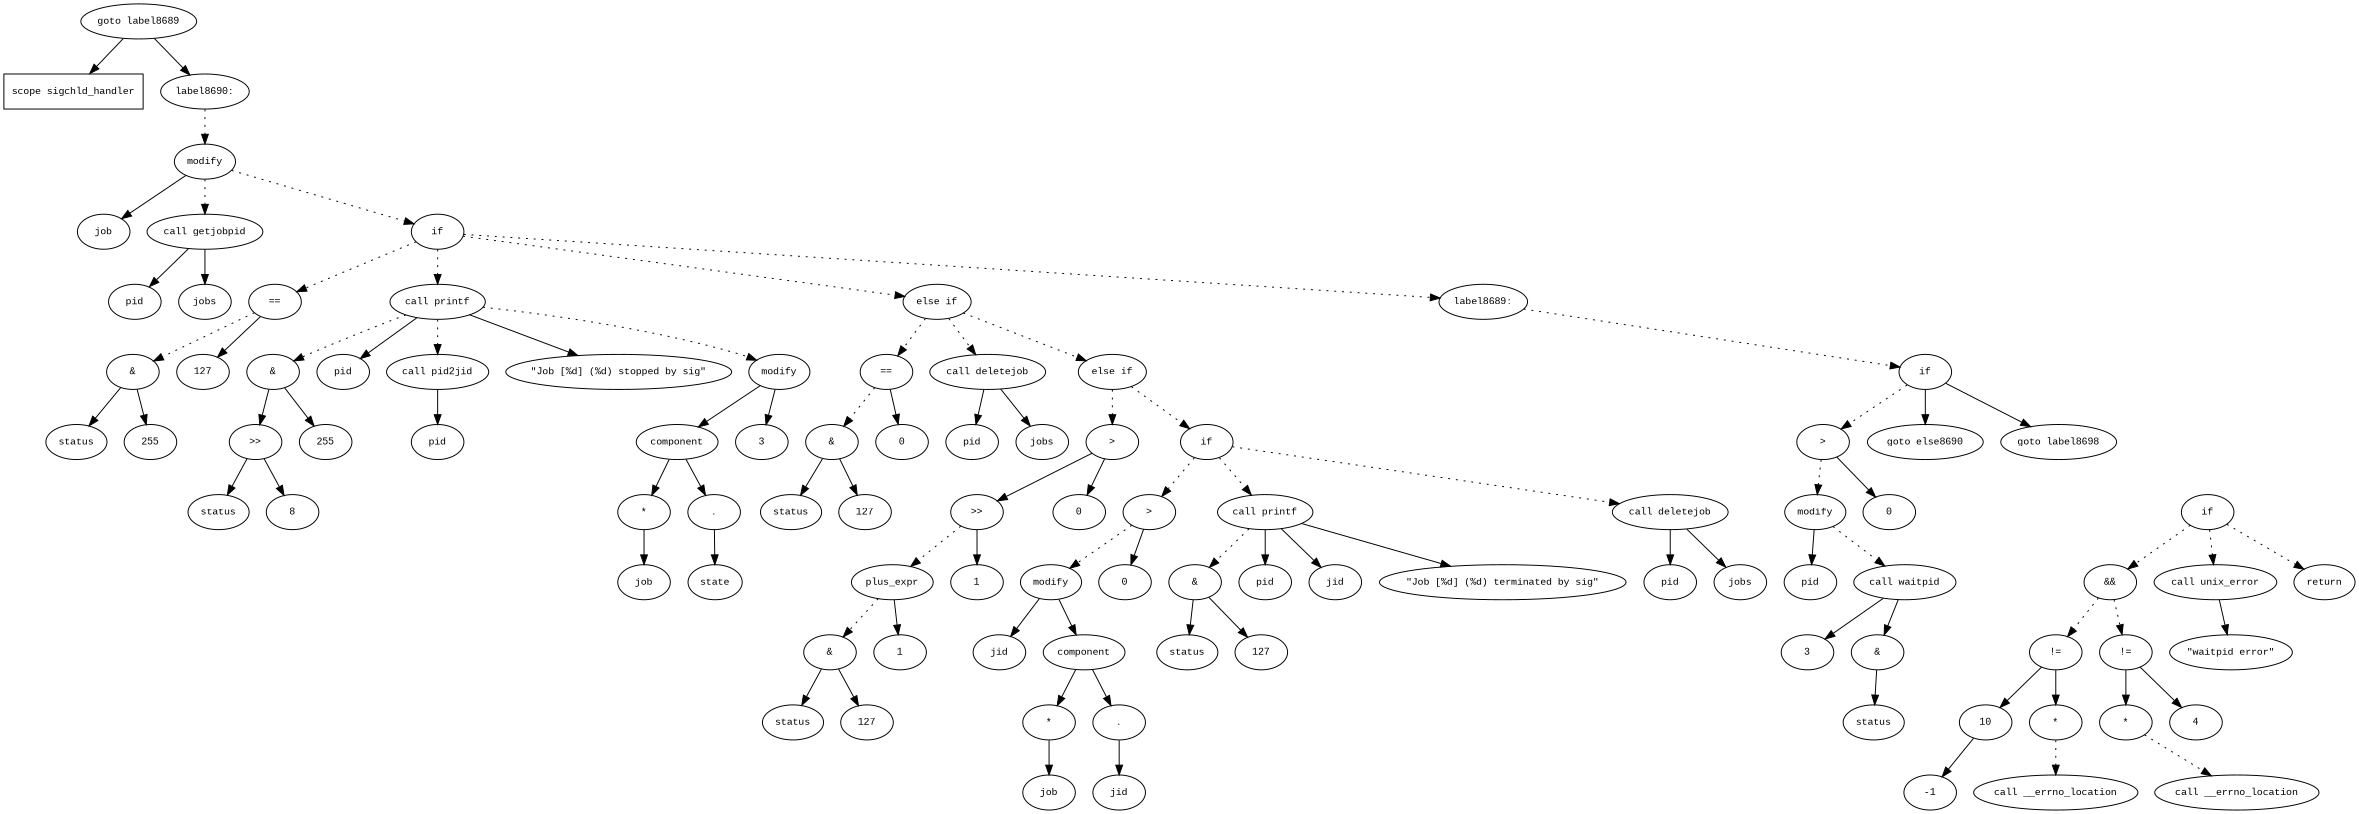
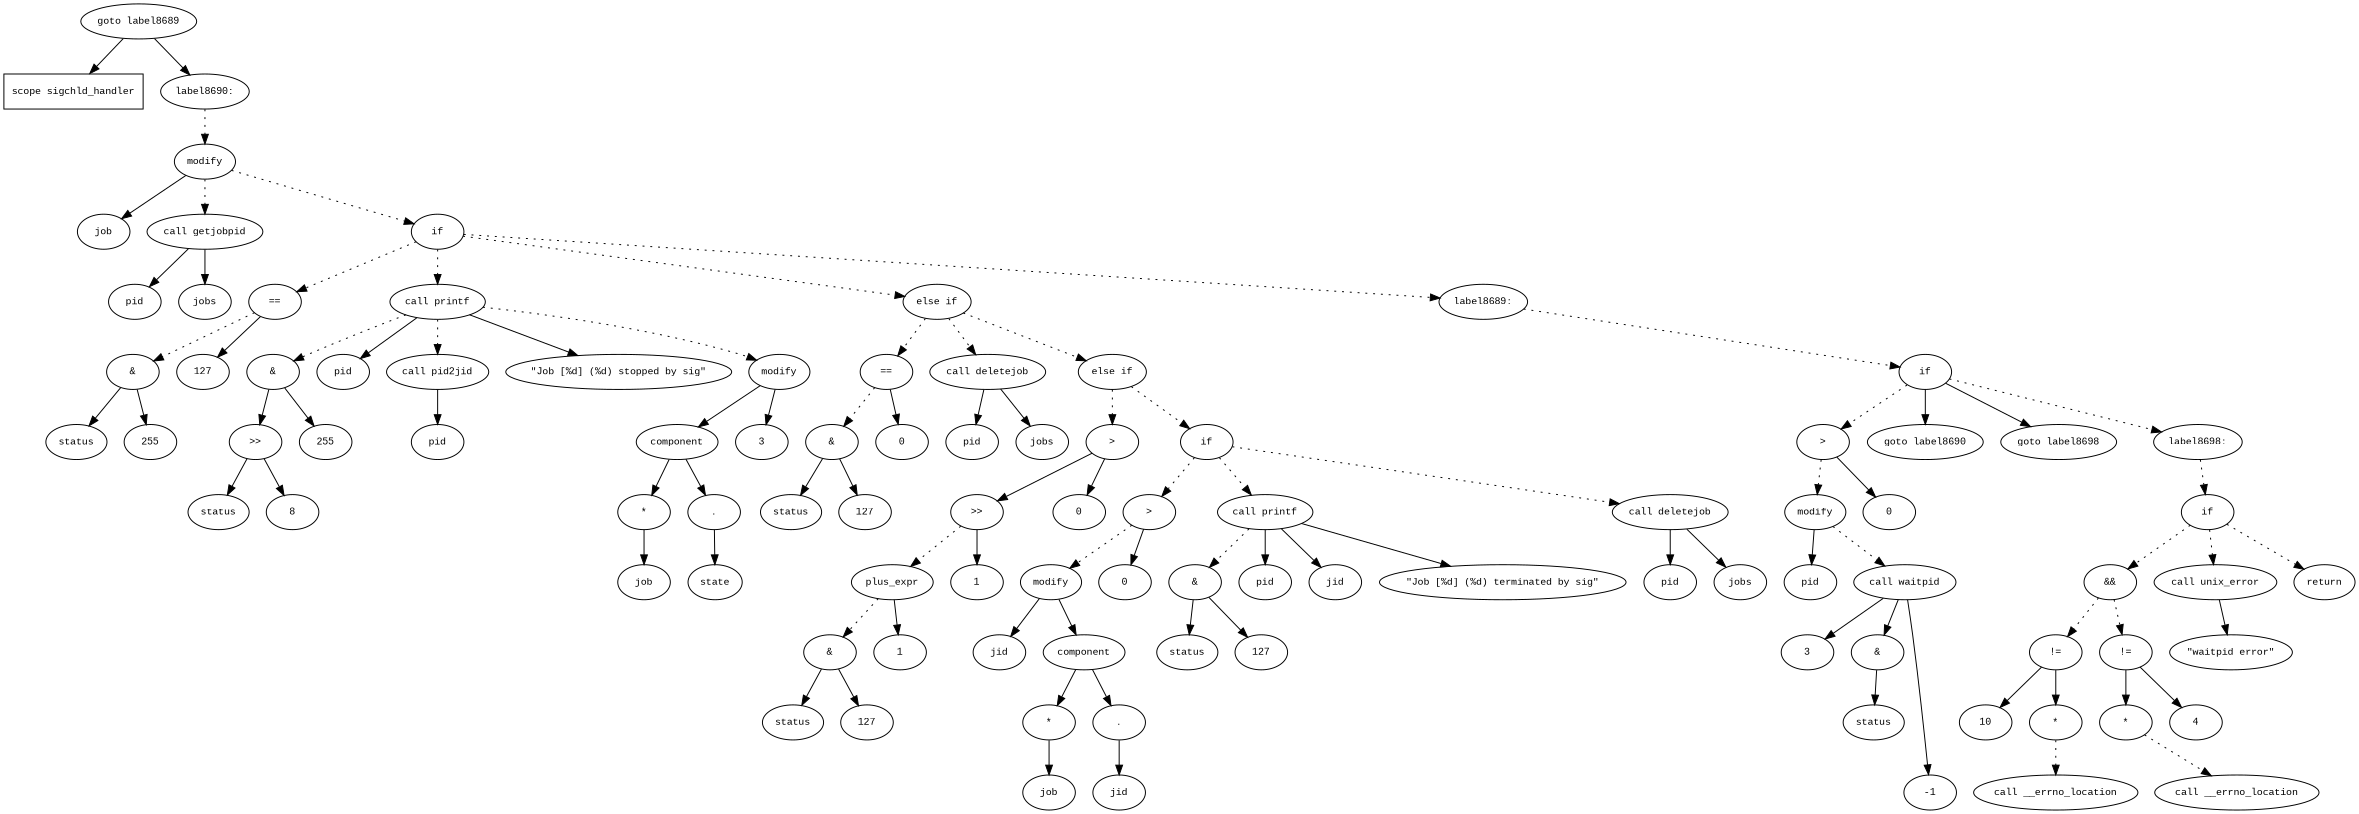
node "goto else8690": label "goto else8690" -> "goto label8690"
node "label8698:": added
edge "10" -> "-1": now "call waitpid" -> "-1"
